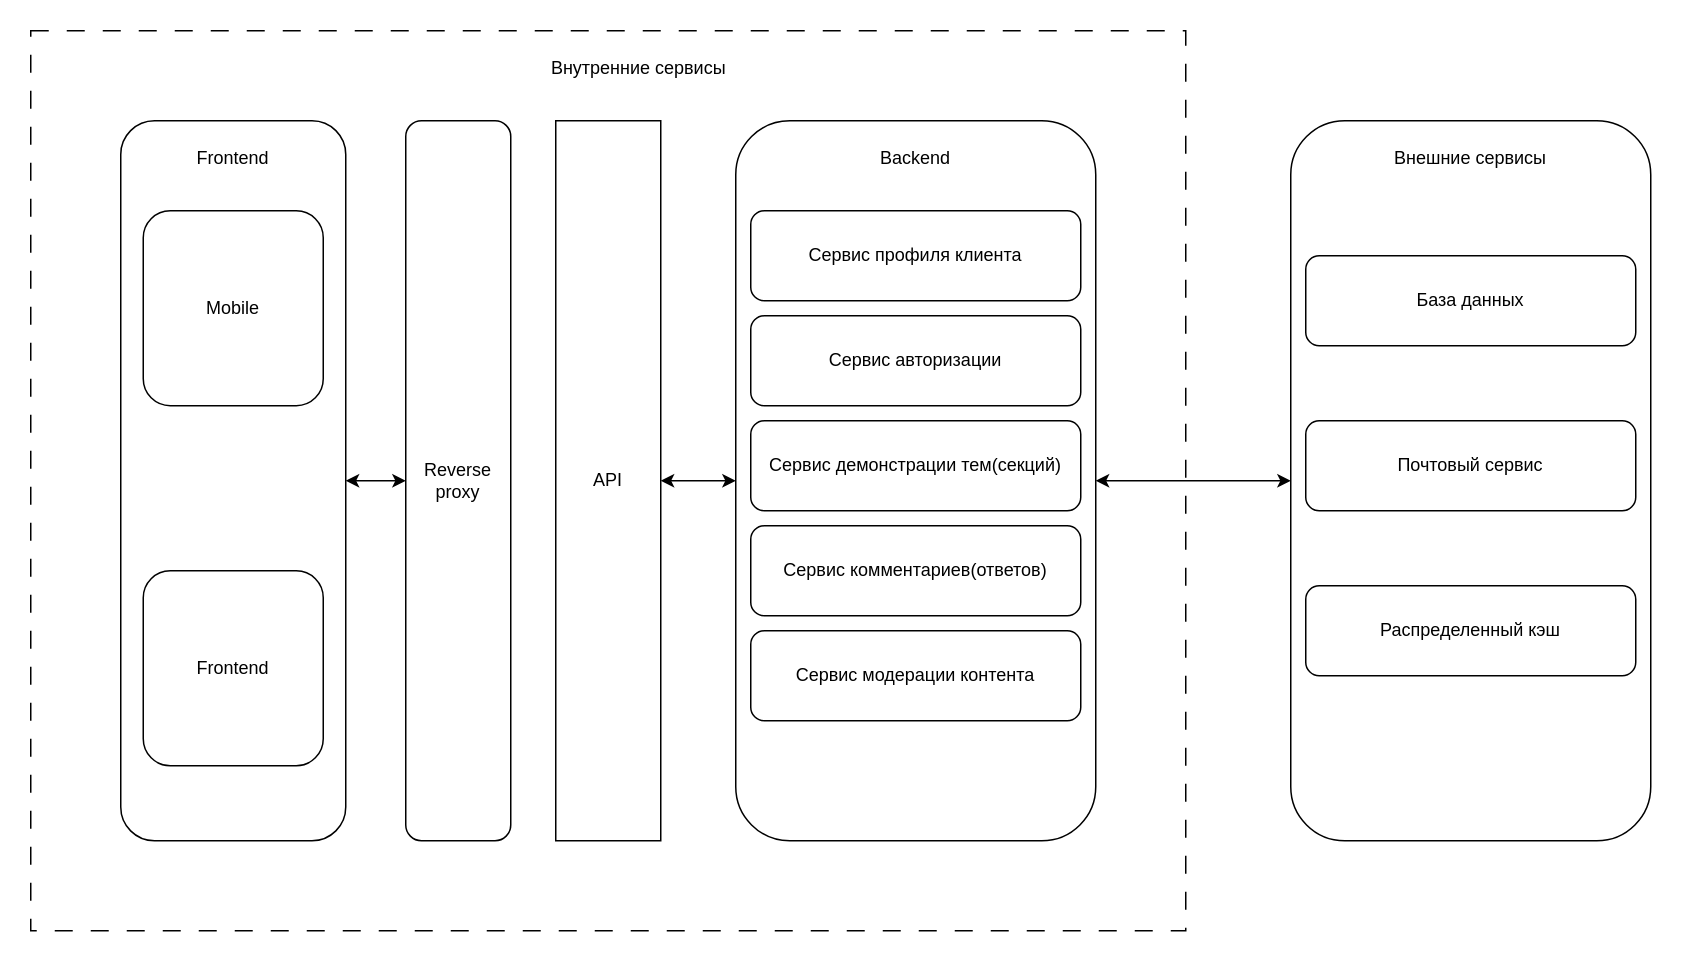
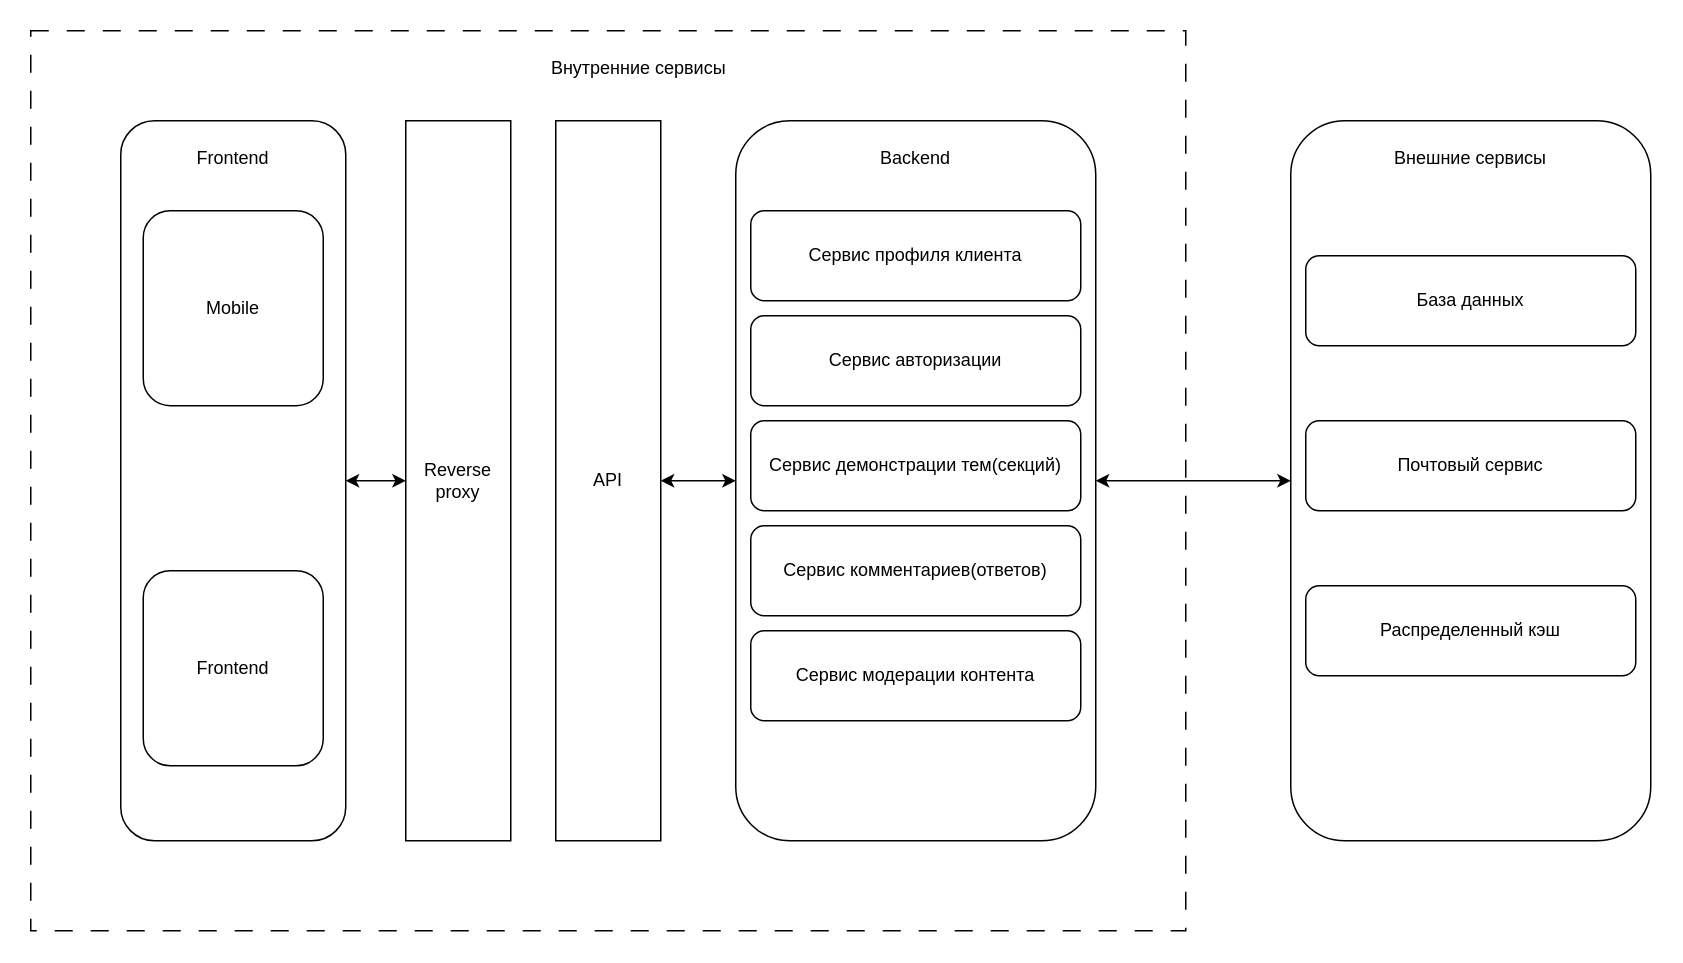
node "Reverse proxy": shape rounded rectangle -> rectangle
